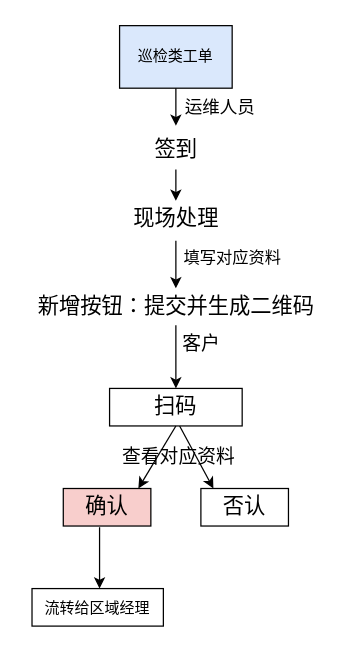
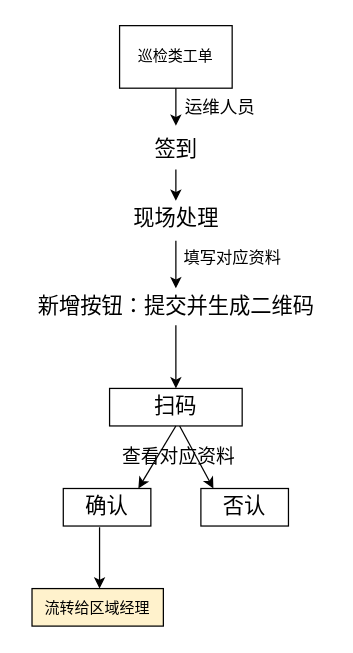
node "巡检类工单": fillcolor #dae8fc -> #ffffff
node "客户": removed
node "确认": fillcolor #f8cecc -> #ffffff
node "流转给区域经理": fillcolor #ffffff -> #fff2cc
